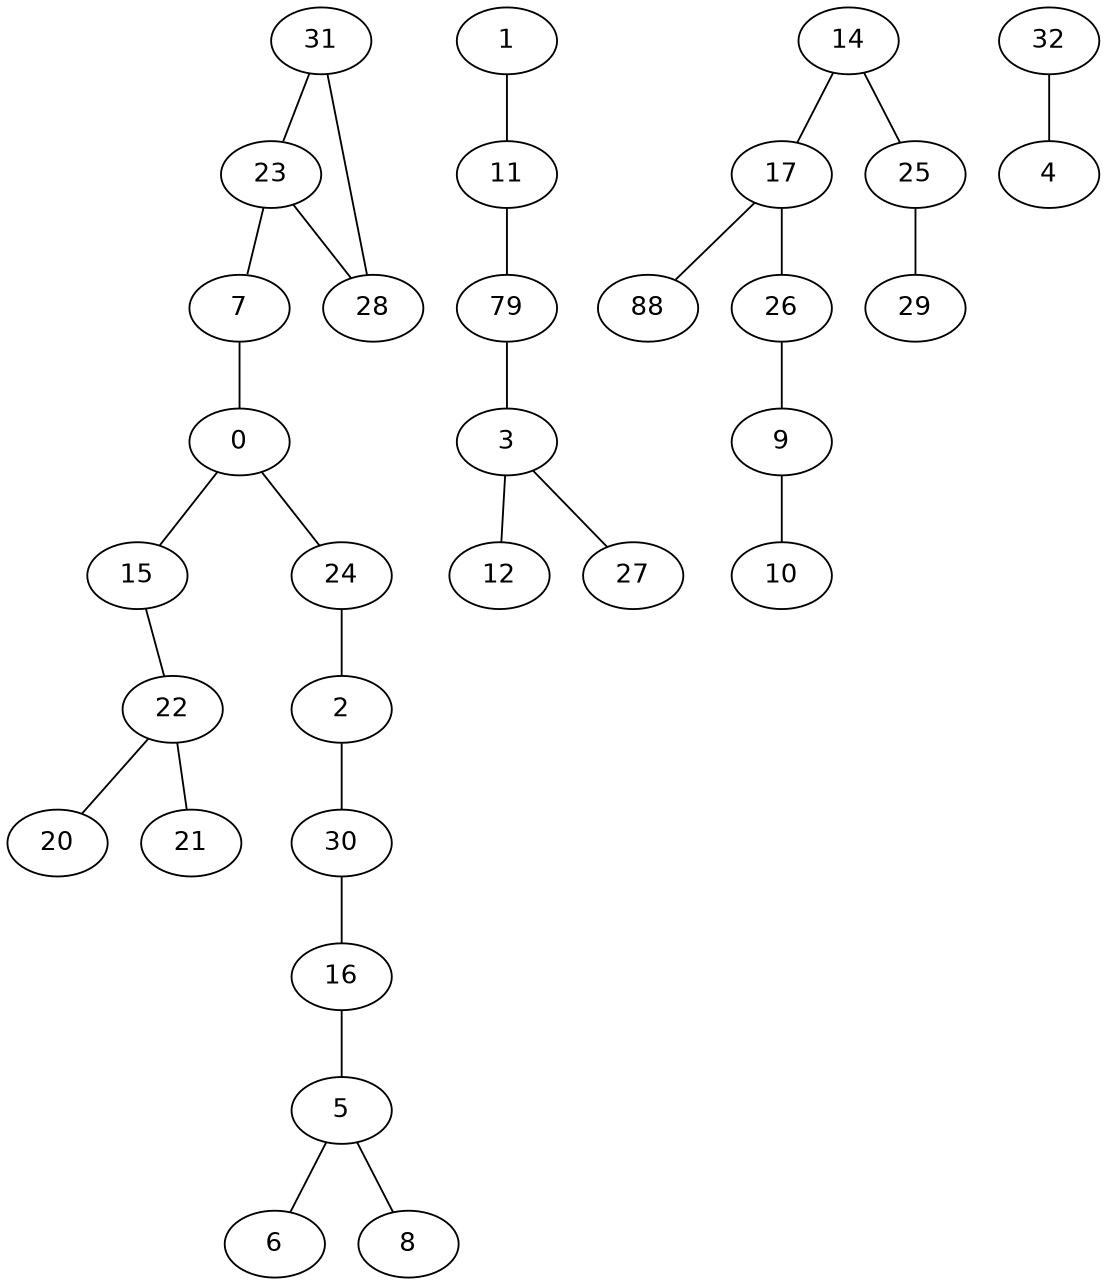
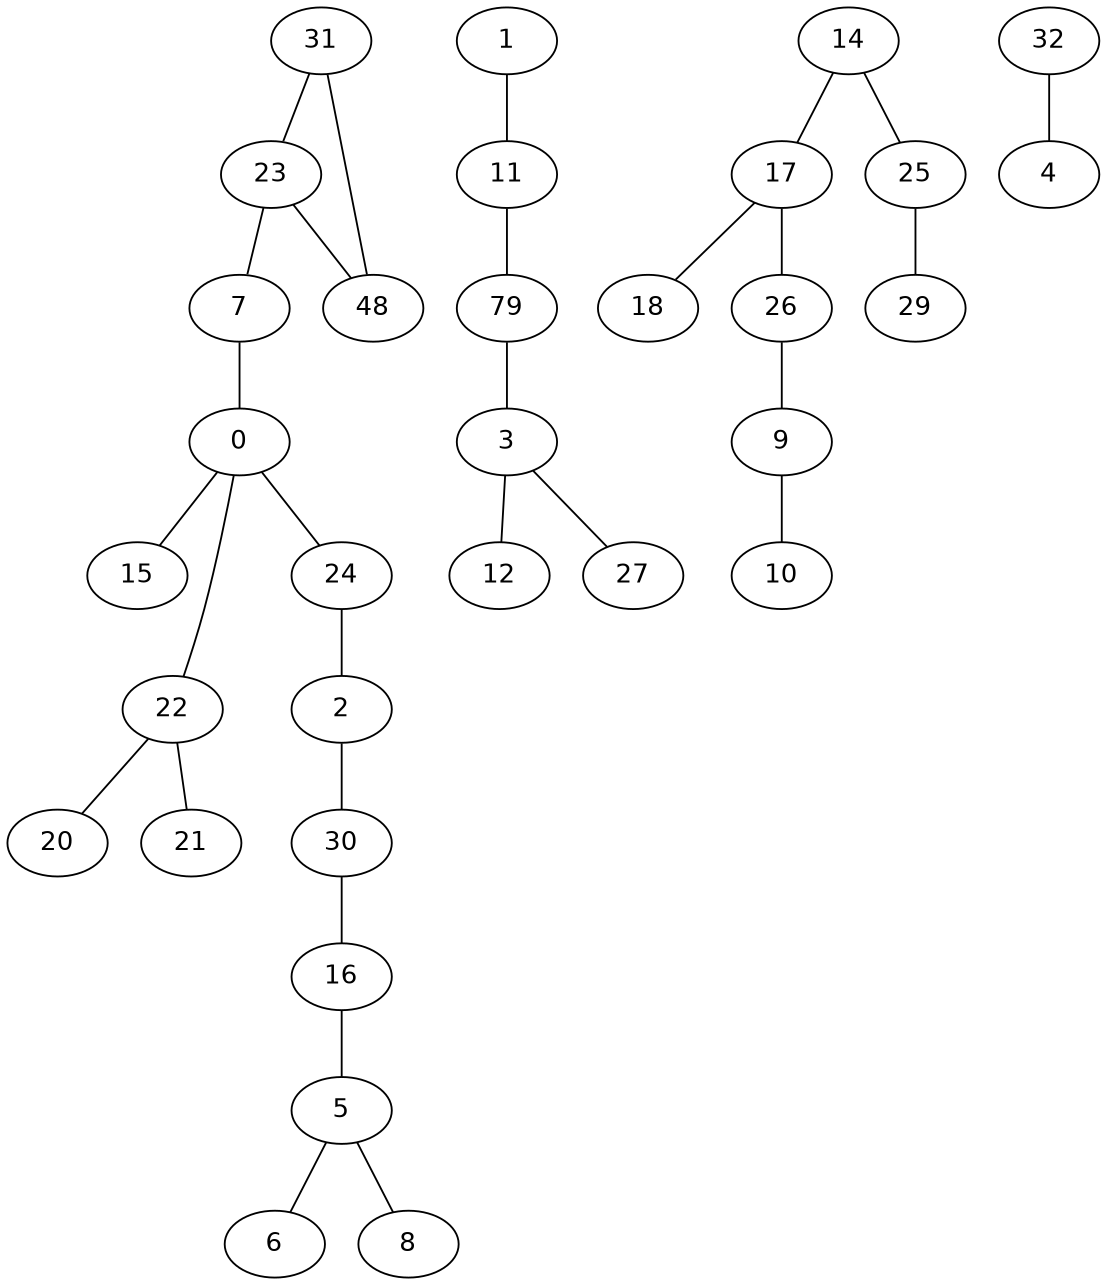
node "28": label "28" -> "48"
node "88": label "88" -> "18"
edge "15" -- "22": now "0" -- "22"
